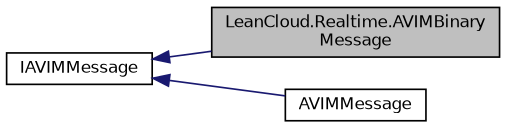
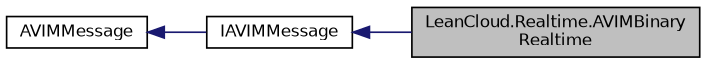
node "LeanCloud.Realtime.AVIMBinary Message": label "LeanCloud.Realtime.AVIMBinary Message" -> "LeanCloud.Realtime.AVIMBinary Realtime"
edge "AVIMMessage" -> "IAVIMMessage": reversed
